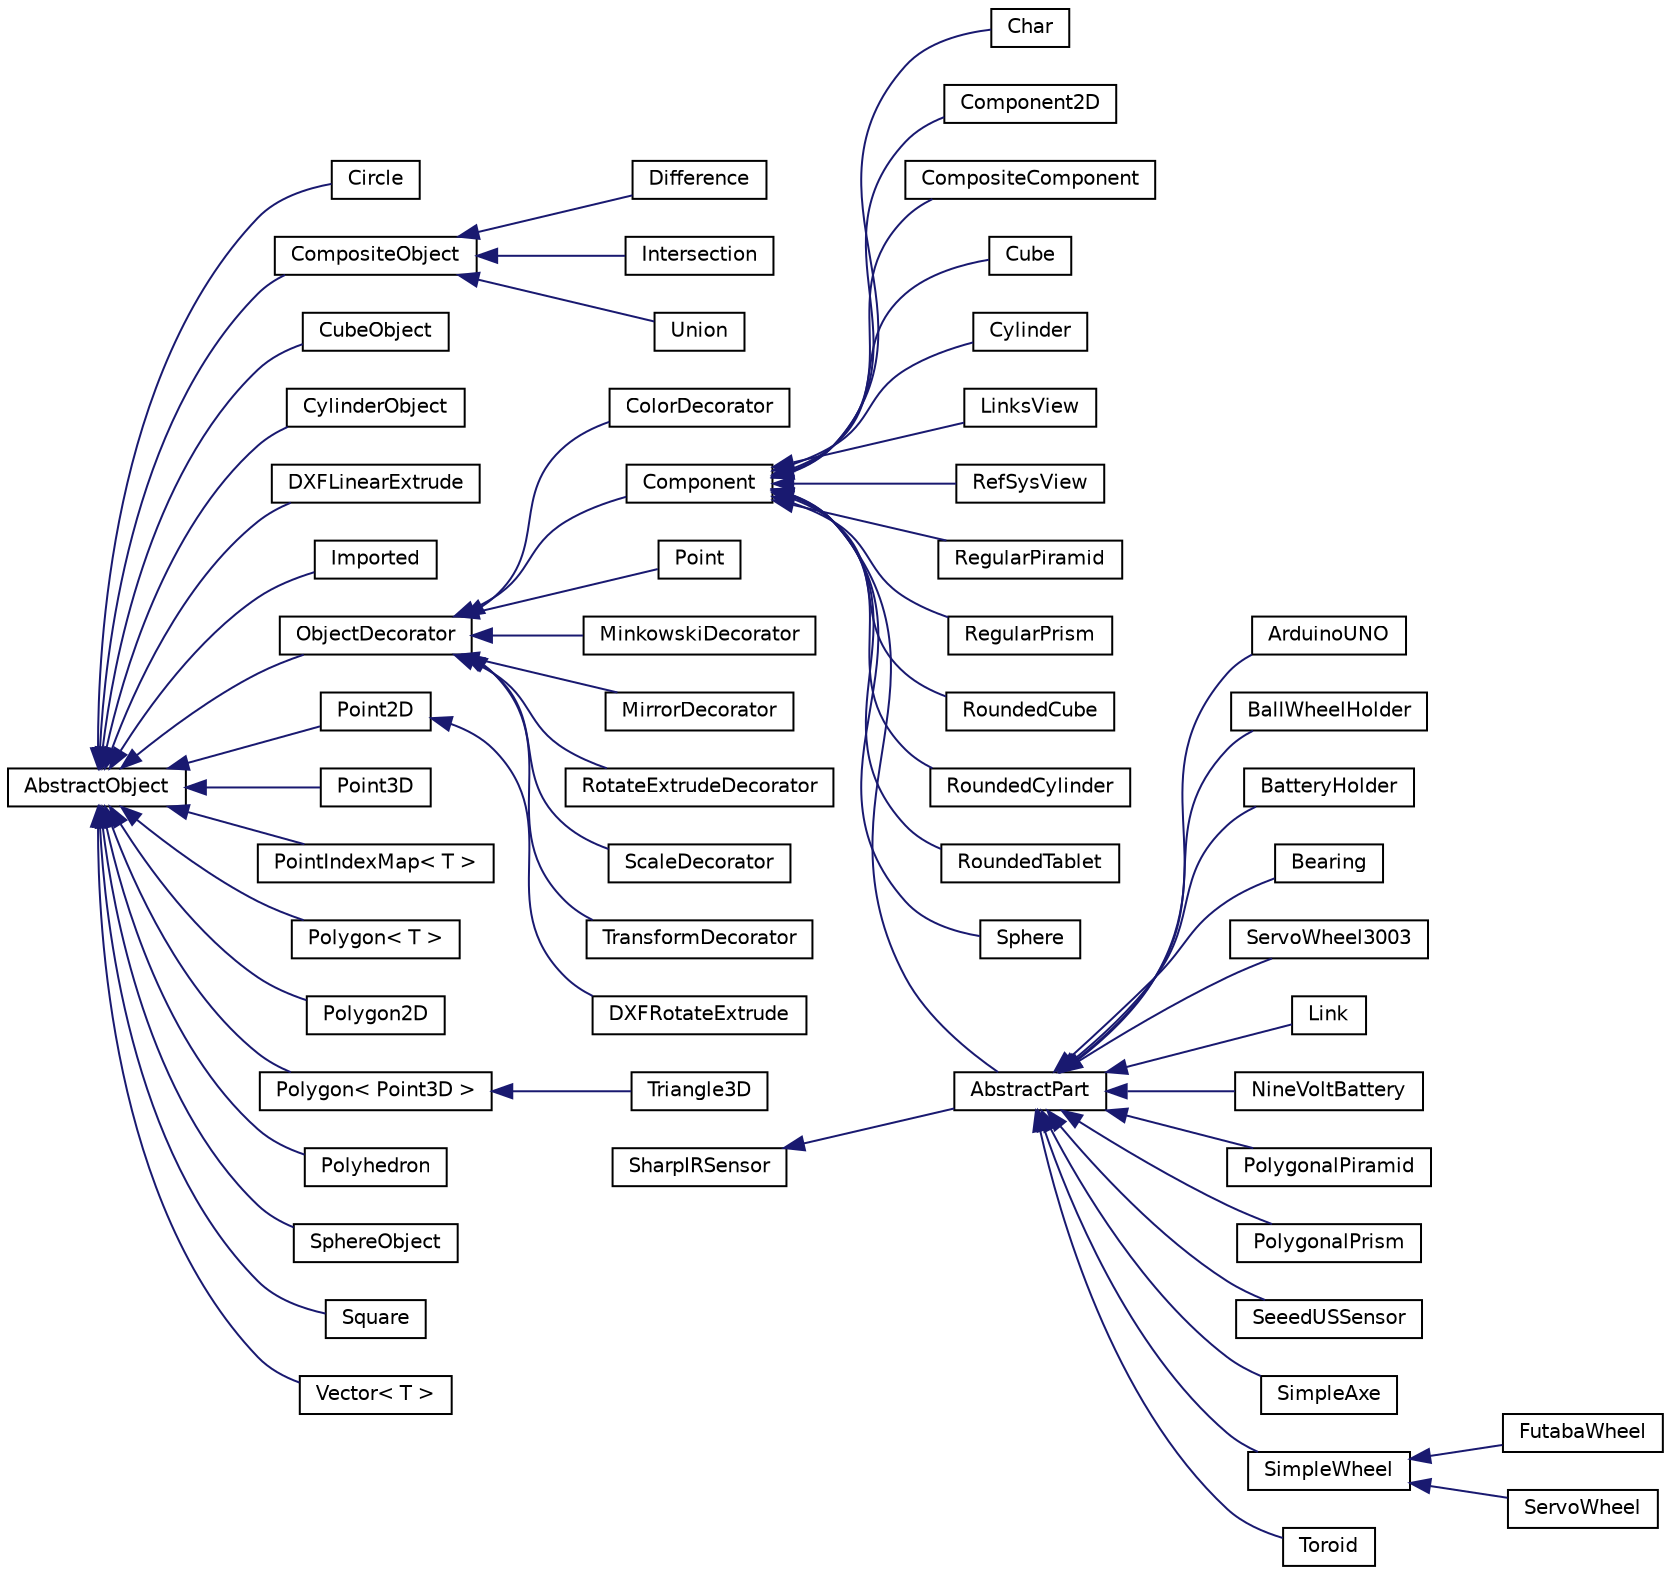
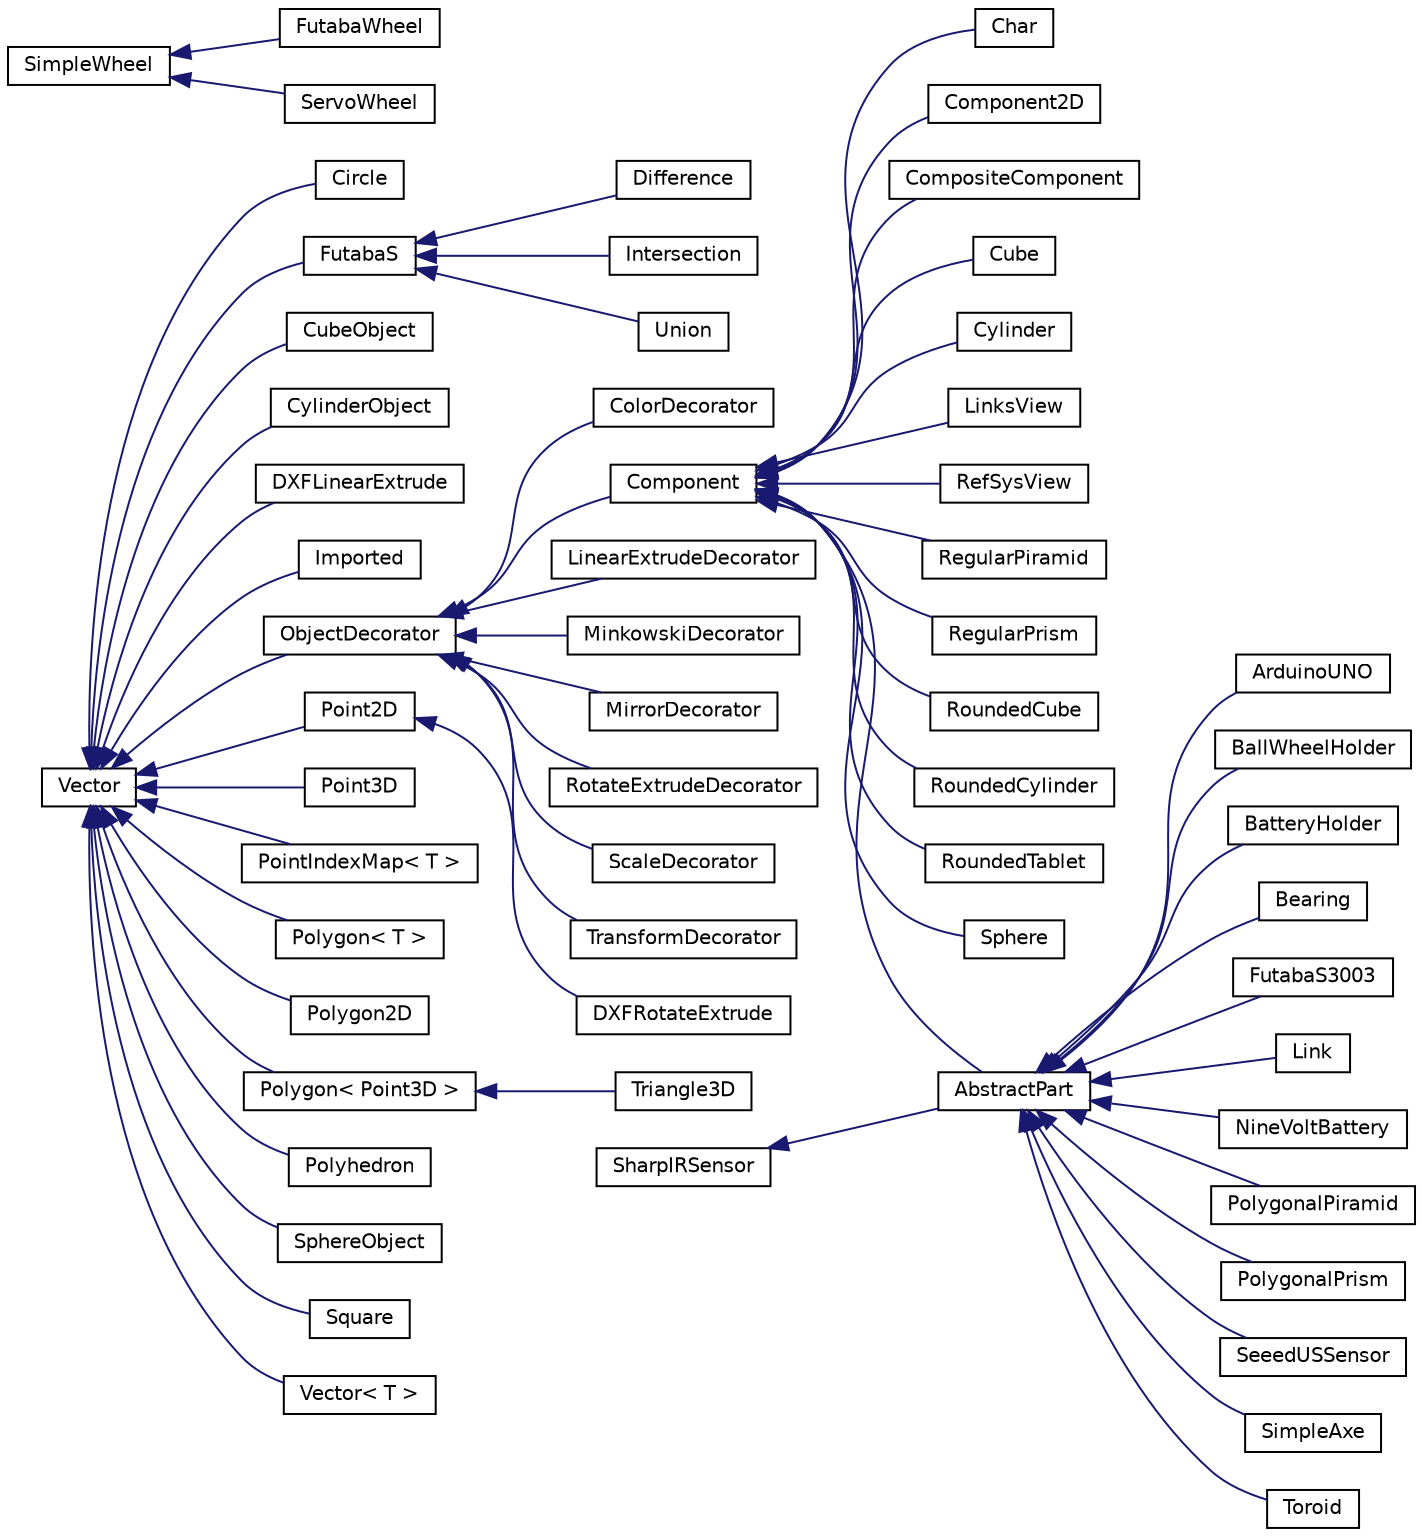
node "CompositeObject": label "CompositeObject" -> "FutabaS"
node "Point": label "Point" -> "LinearExtrudeDecorator"
node "AbstractObject": label "AbstractObject" -> "Vector"
node "ServoWheel3003": label "ServoWheel3003" -> "FutabaS3003"
edge "SimpleWheel" -> "AbstractPart": removed
